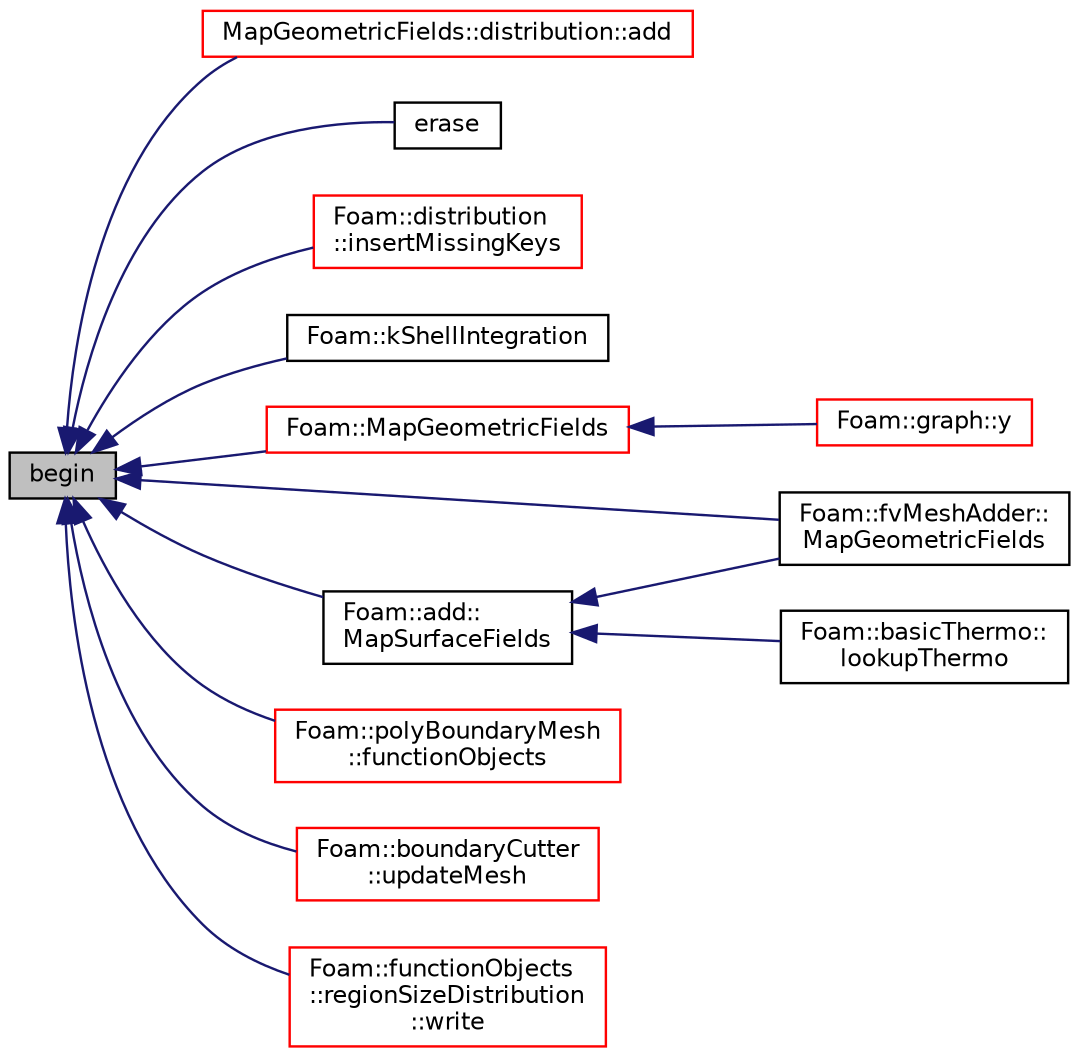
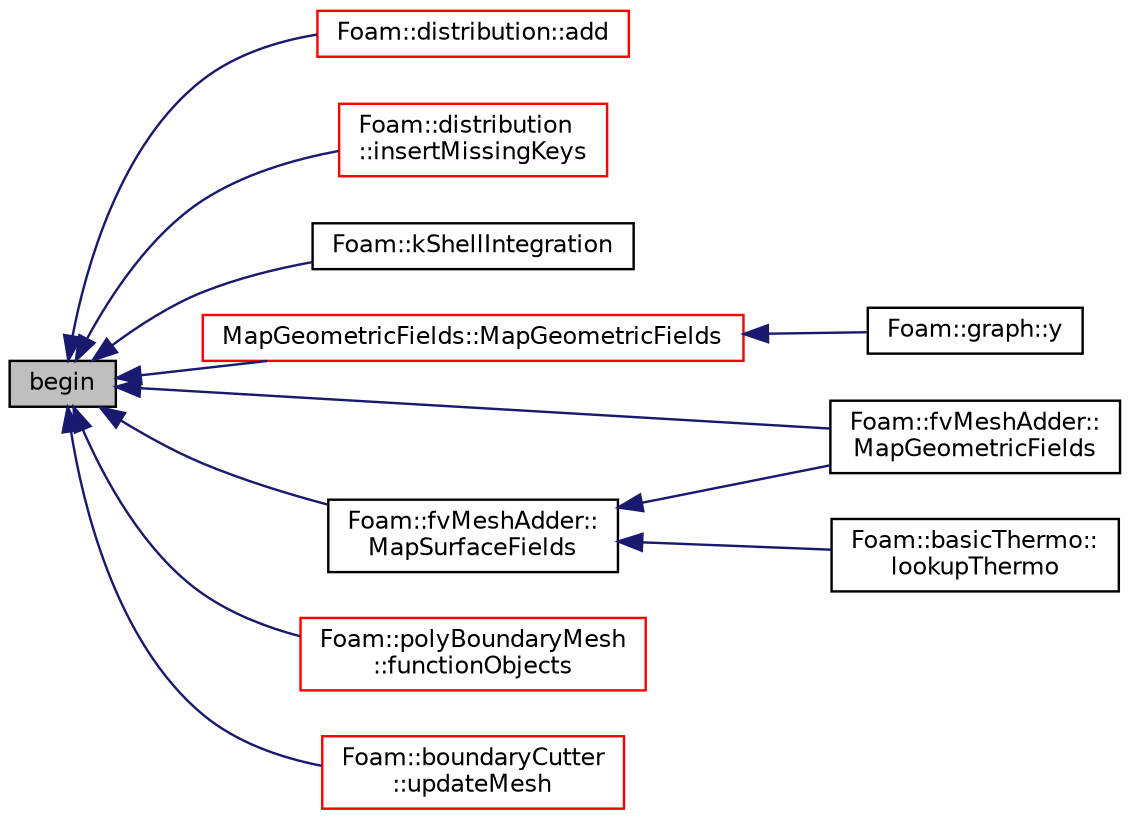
node "MapGeometricFields::distribution::add": label "MapGeometricFields::distribution::add" -> "Foam::distribution::add"
node "erase": removed
node "Foam::graph::y": color red -> black
node "Foam::MapGeometricFields": label "Foam::MapGeometricFields" -> "MapGeometricFields::MapGeometricFields"
node "Foam::add:: MapSurfaceFields": label "Foam::add:: MapSurfaceFields" -> "Foam::fvMeshAdder:: MapSurfaceFields"
node "Foam::functionObjects ::regionSizeDistribution ::write": removed
